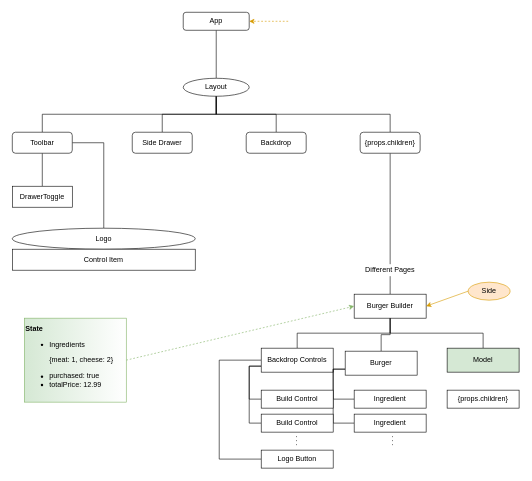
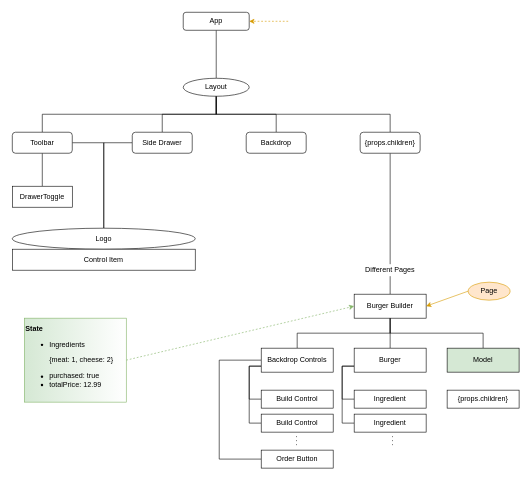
edge "Side Drawer" -- "Logo": added
node "Side": label "Side" -> "Page"
node "Burger": moved (381, 363) -> (390, 360)
node "Logo Button": label "Logo Button" -> "Order Button"
